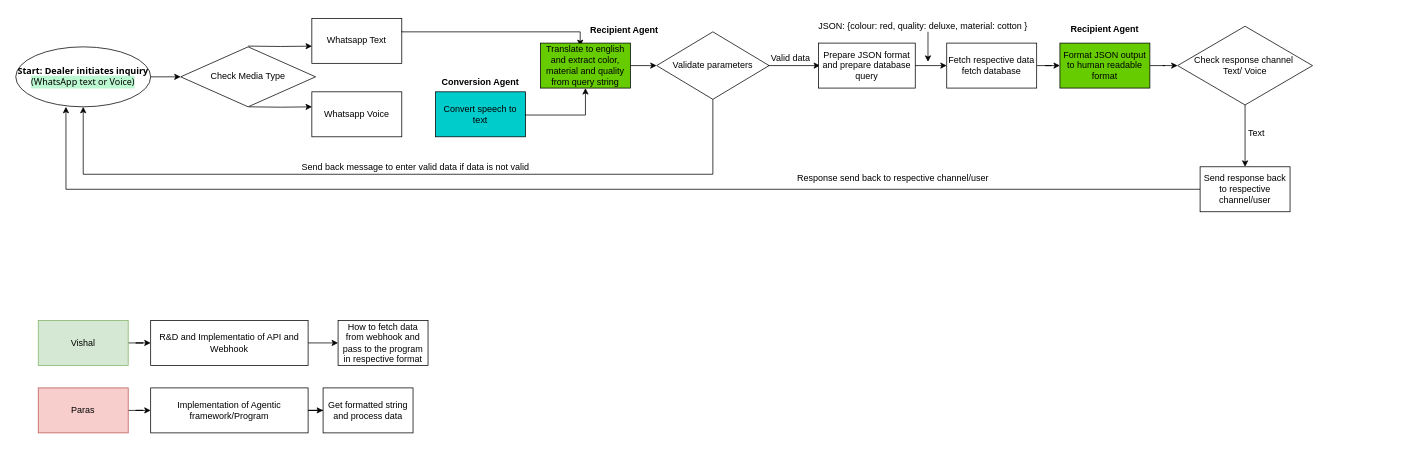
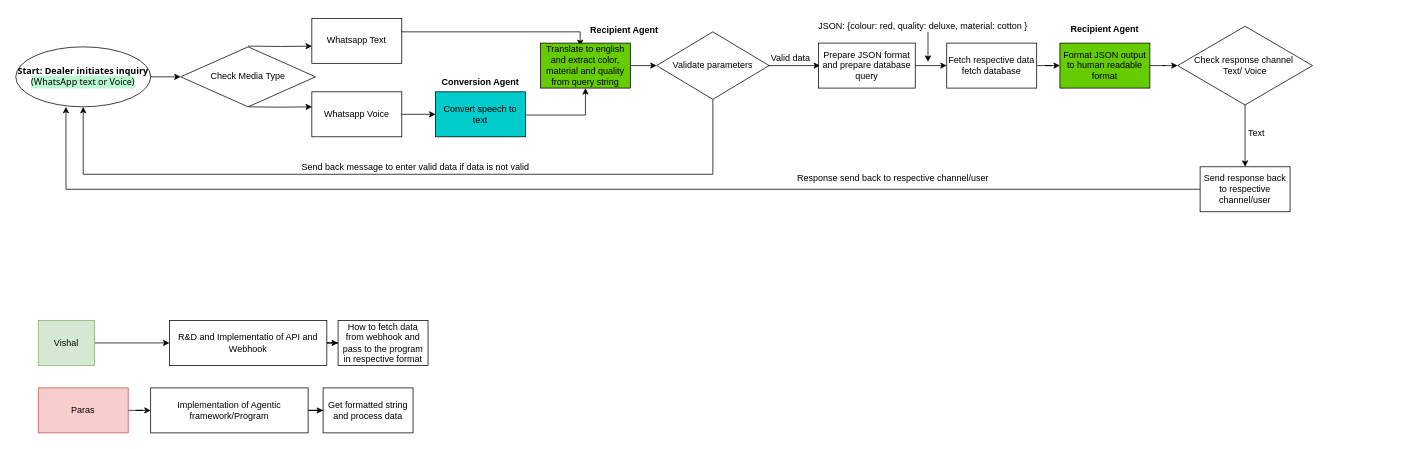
edge "Whatsapp Voice" -> "Convert speech to text": added
node "Vishal": size 90x45 -> 56x45
node "R&D and Implementatio of API and Webhook": moved (229, 343) -> (248, 343)
